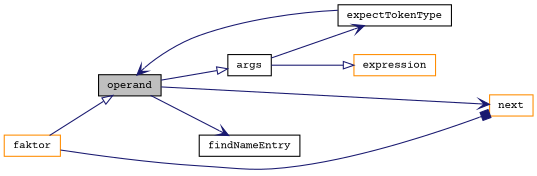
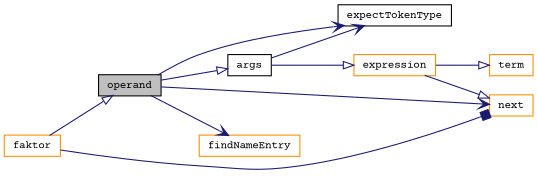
edge "expectTokenType" -> "operand": reversed
node "term": added
edge "expression" -> "next": added
node "findNameEntry": color black -> darkorange
